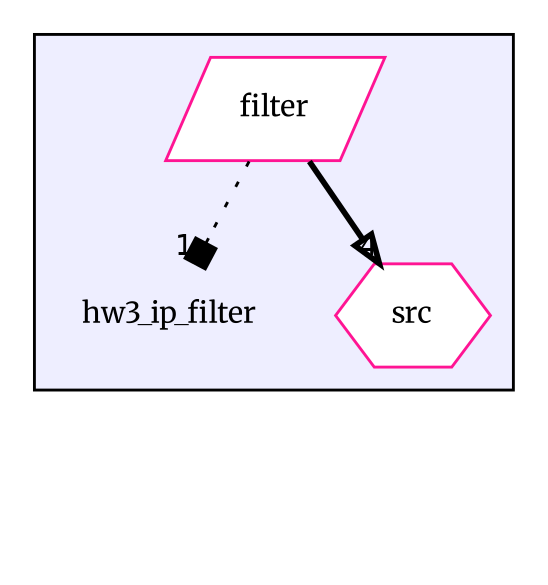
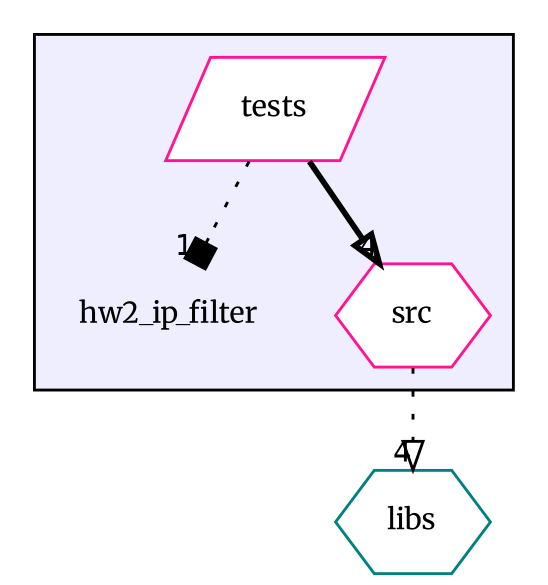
node "filter": label "filter" -> "tests"
node "hw3_ip_filter": label "hw3_ip_filter" -> "hw2_ip_filter"
node "libs": added
